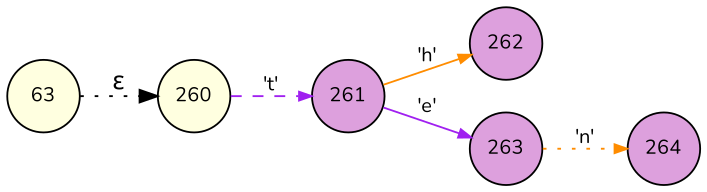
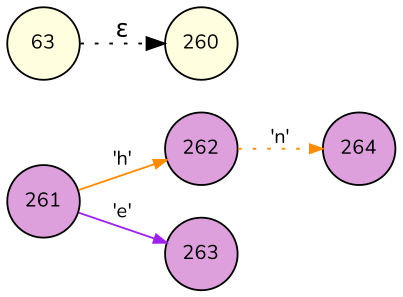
edge "260" -> "261": removed, label "'t'"
edge "263" -> "264": now "262" -> "264"
